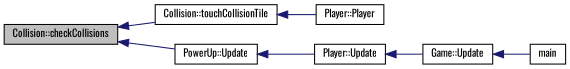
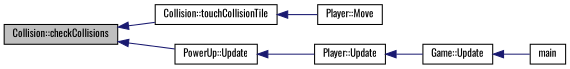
node "Player::Player": label "Player::Player" -> "Player::Move"
